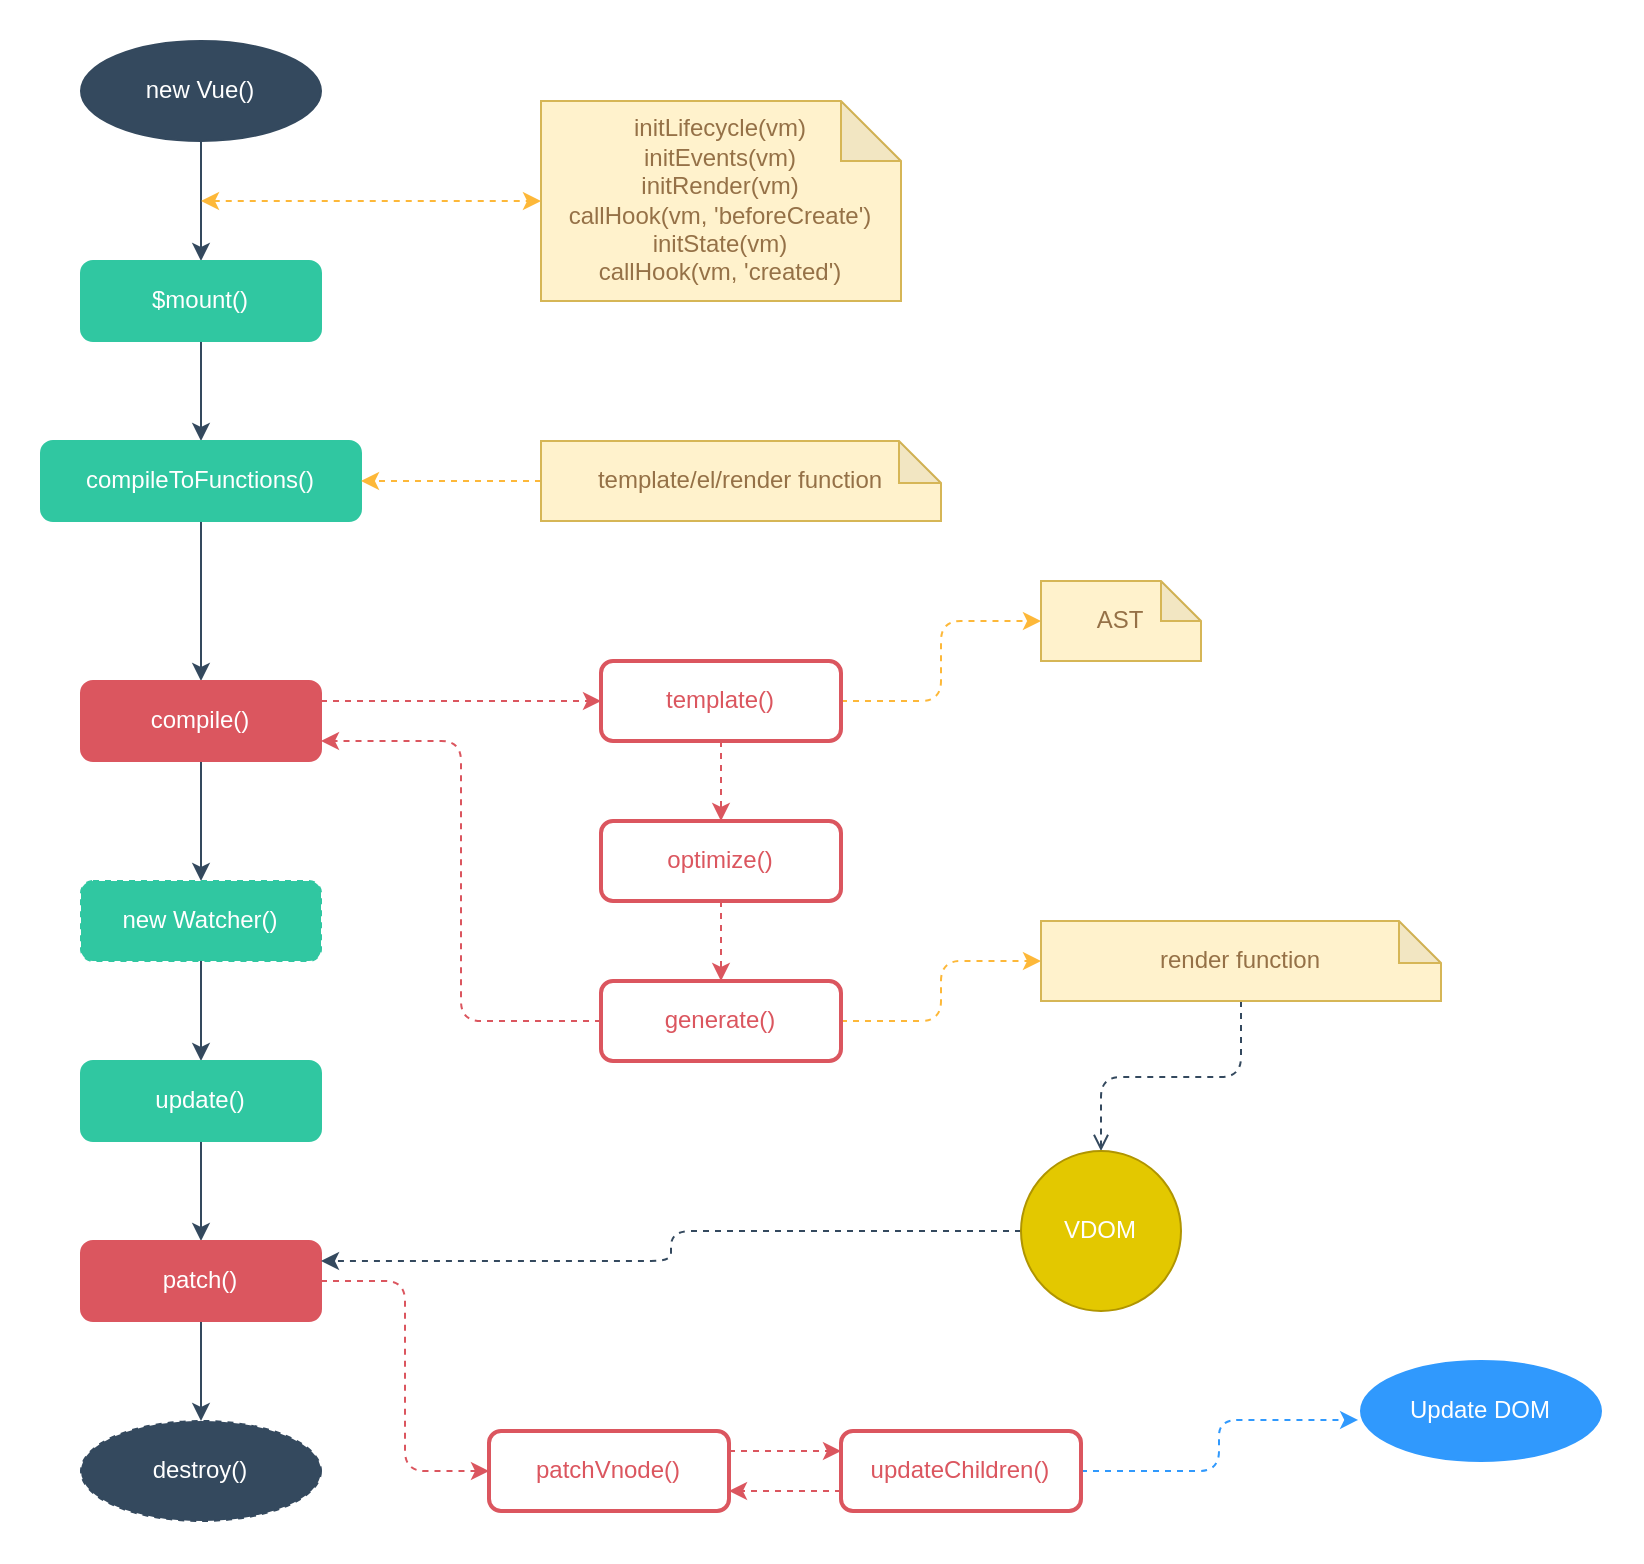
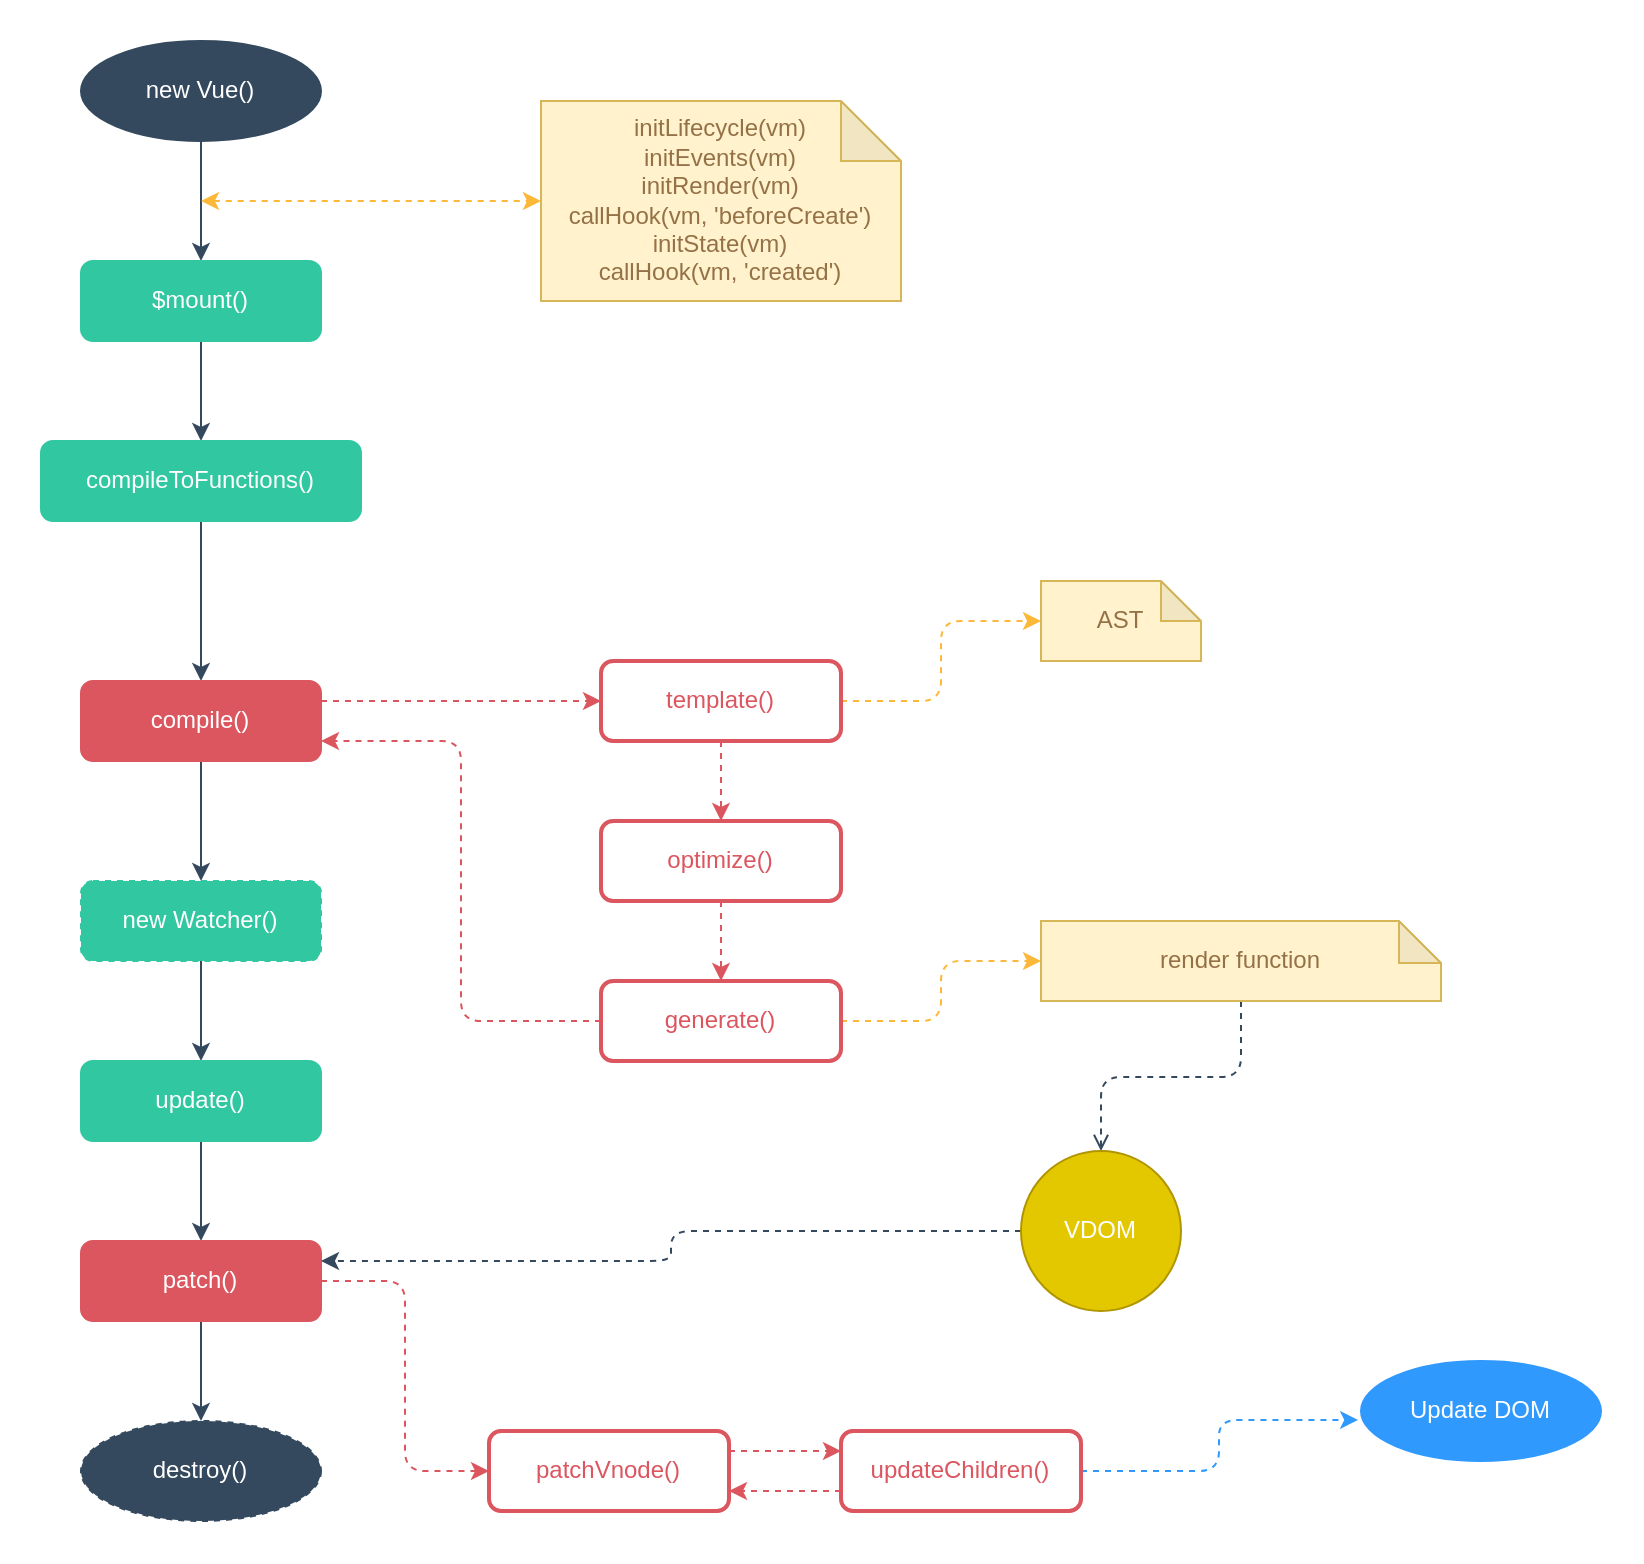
edge "template/el/render function" -> "compileToFunctions()": removed
node "template/el/render function": removed
